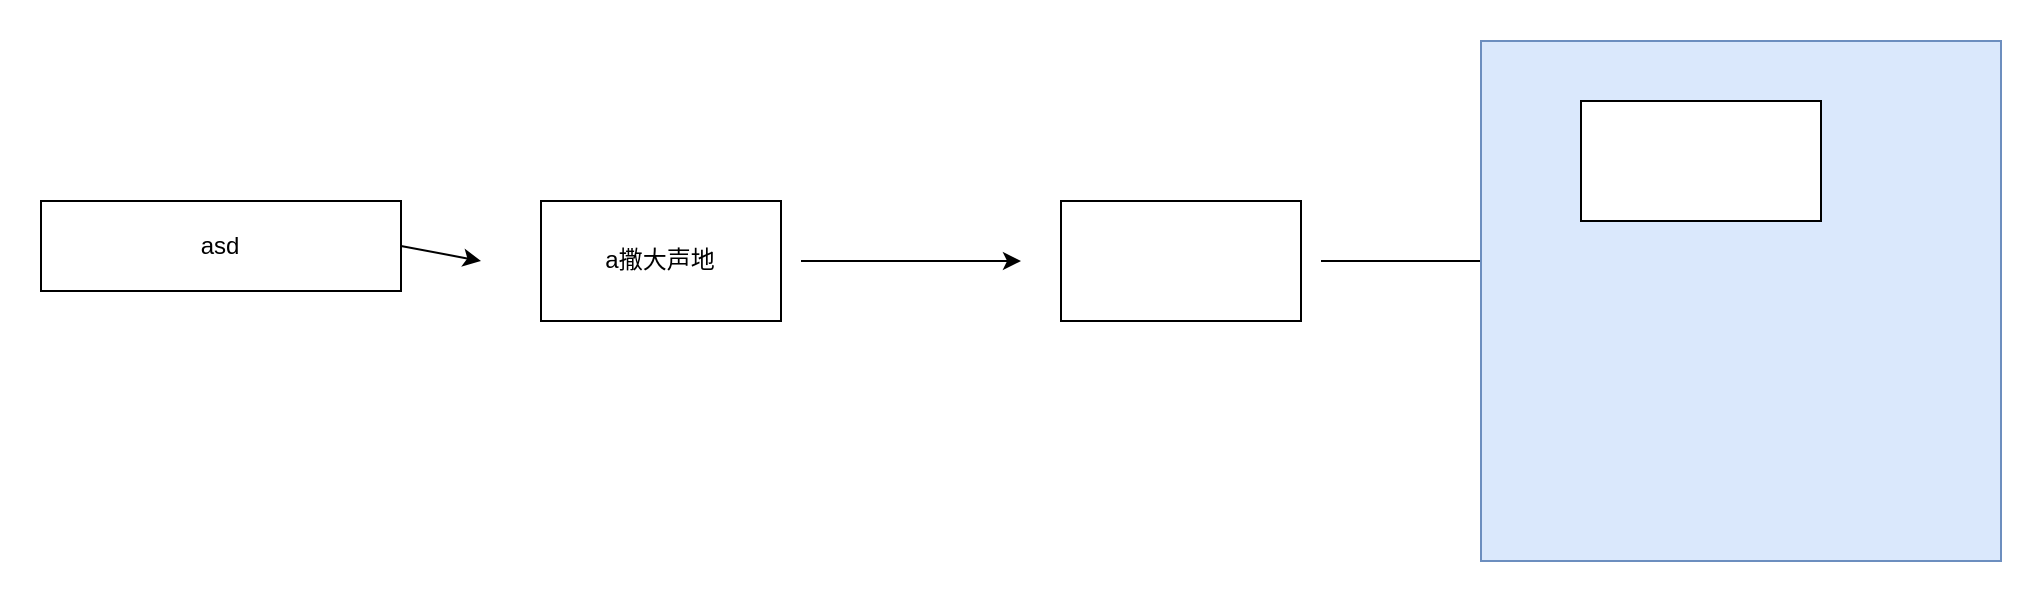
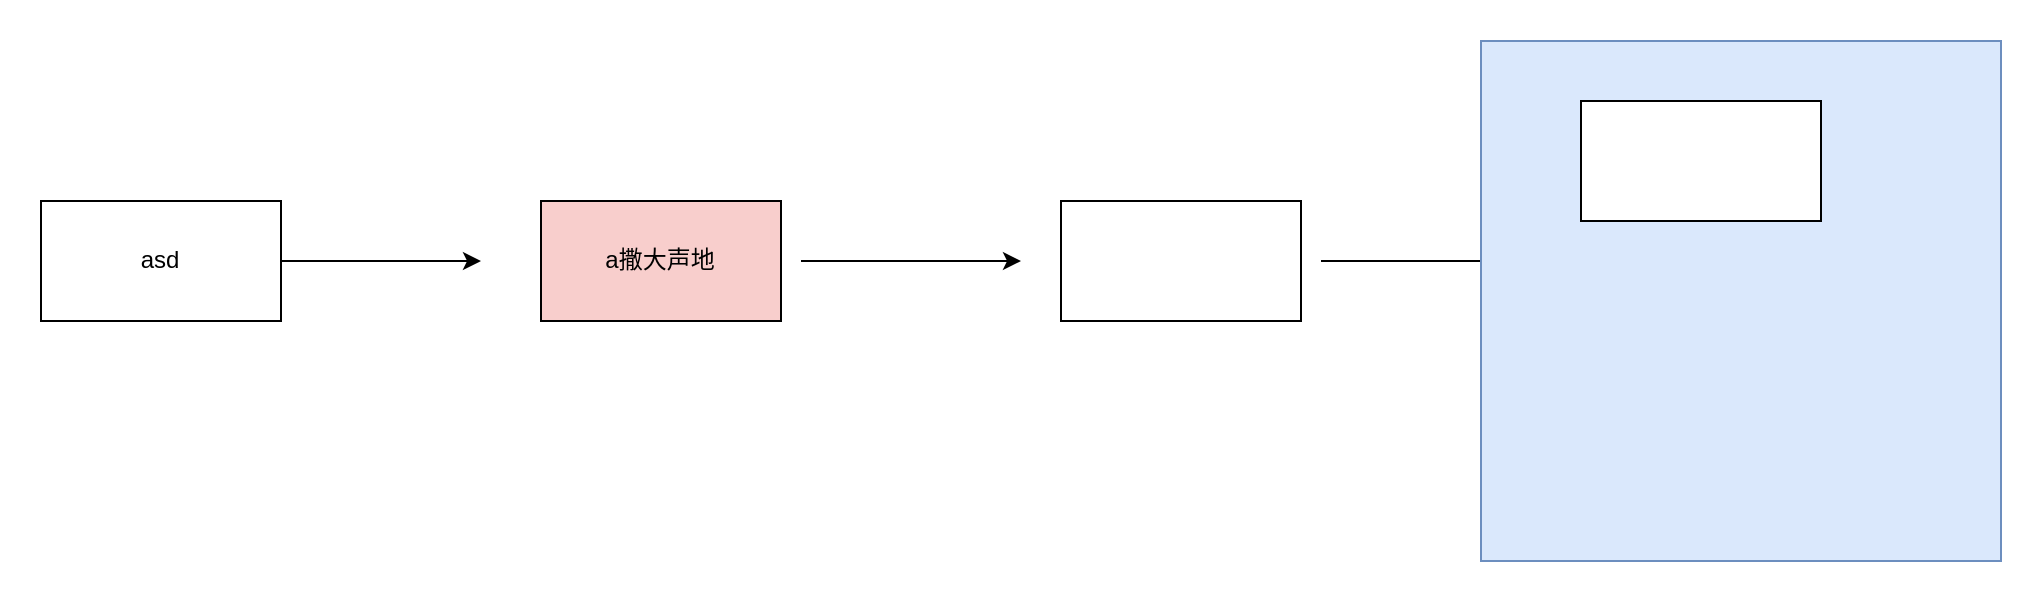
node "asd": size 360x90 -> 240x120
node "a撒大声地": fillcolor #ffffff -> #f8cecc
